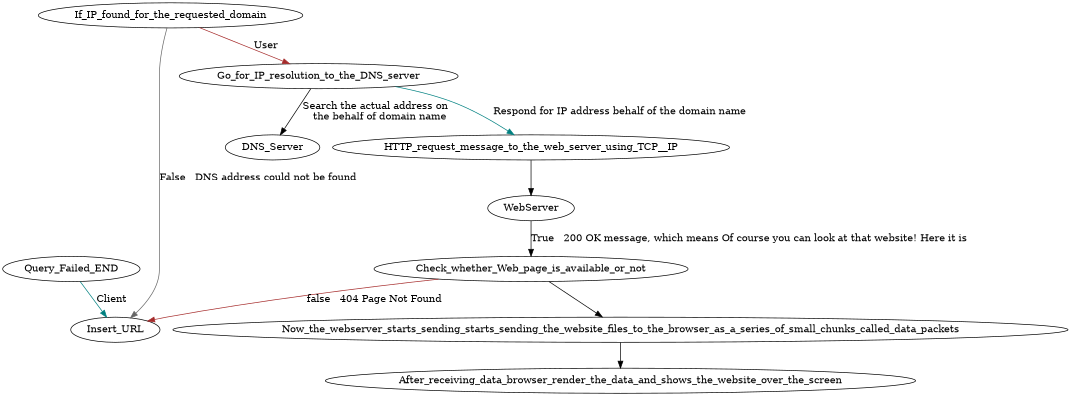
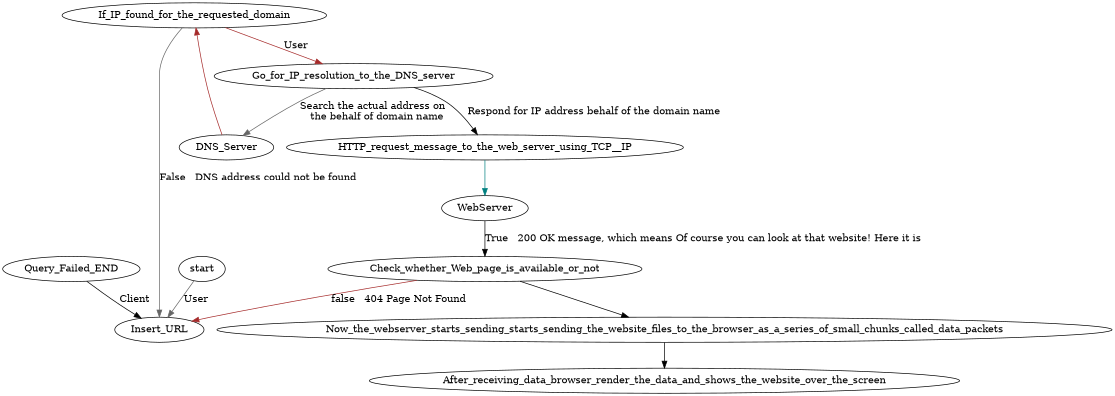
edge "DNS_Server" -> "If_IP_found_for_the_requested_domain": added
edge "Go_for_IP_resolution_to_the_DNS_server" -> "HTTP_request_message_to_the_web_server_using_TCP__IP": color teal -> black
edge "Go_for_IP_resolution_to_the_DNS_server" -> "DNS_Server": color black -> gray40
edge "HTTP_request_message_to_the_web_server_using_TCP__IP" -> "WebServer": color black -> teal
node "start": added
edge "Query_Failed_END" -> "Insert_URL": color teal -> black
